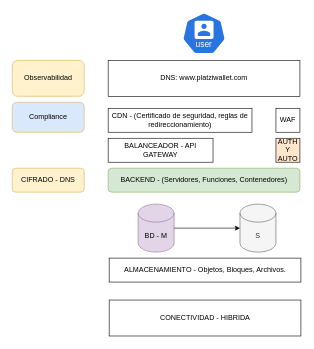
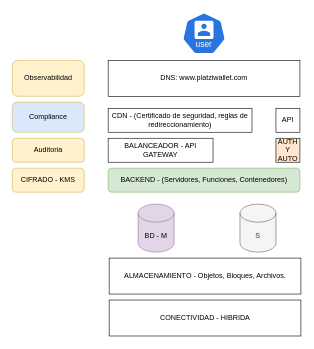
node "WAF": label "WAF" -> "API"
node "Auditoria": added
node "CIFRADO - DNS": label "CIFRADO - DNS" -> "CIFRADO - KMS"
edge "BD - M" -> "S": removed
node "ALMACENAMIENTO - Objetos, Bloques, Archivos.": size 192x24 -> 192x36
